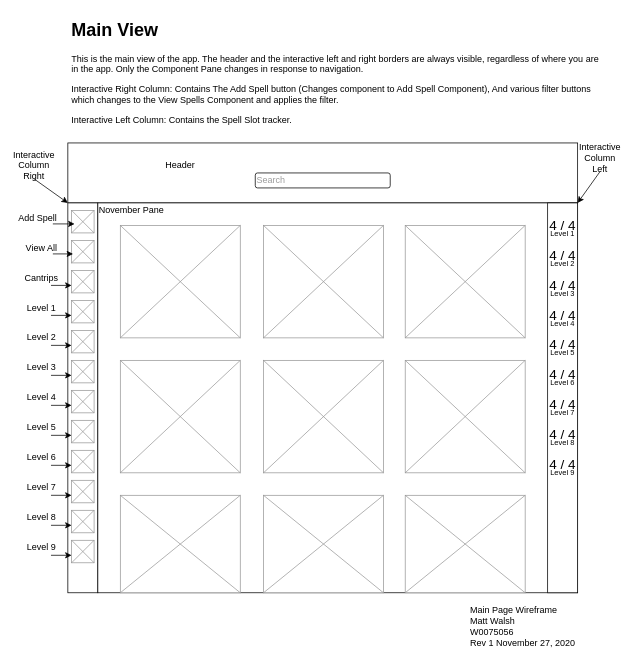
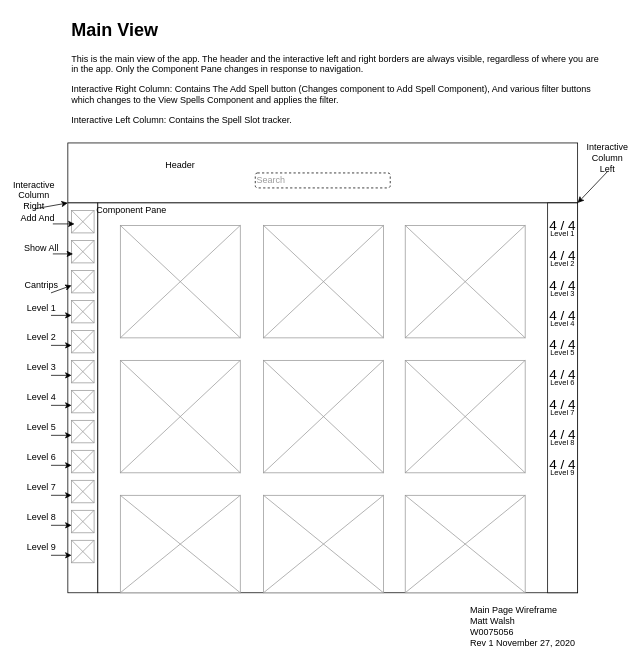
node "Interactive Column Left": moved (600, 158) -> (608, 158)
node "Interactive Column Right": moved (34, 165) -> (34, 195)
node "Search": style solid -> dashed
node "November Pane": label "November Pane" -> "Component Pane"
node "Add Spell": label "Add Spell" -> "Add And"
node "View All": label "View All" -> "Show All"
node "Cantrips": moved (42, 278) -> (42, 285)
